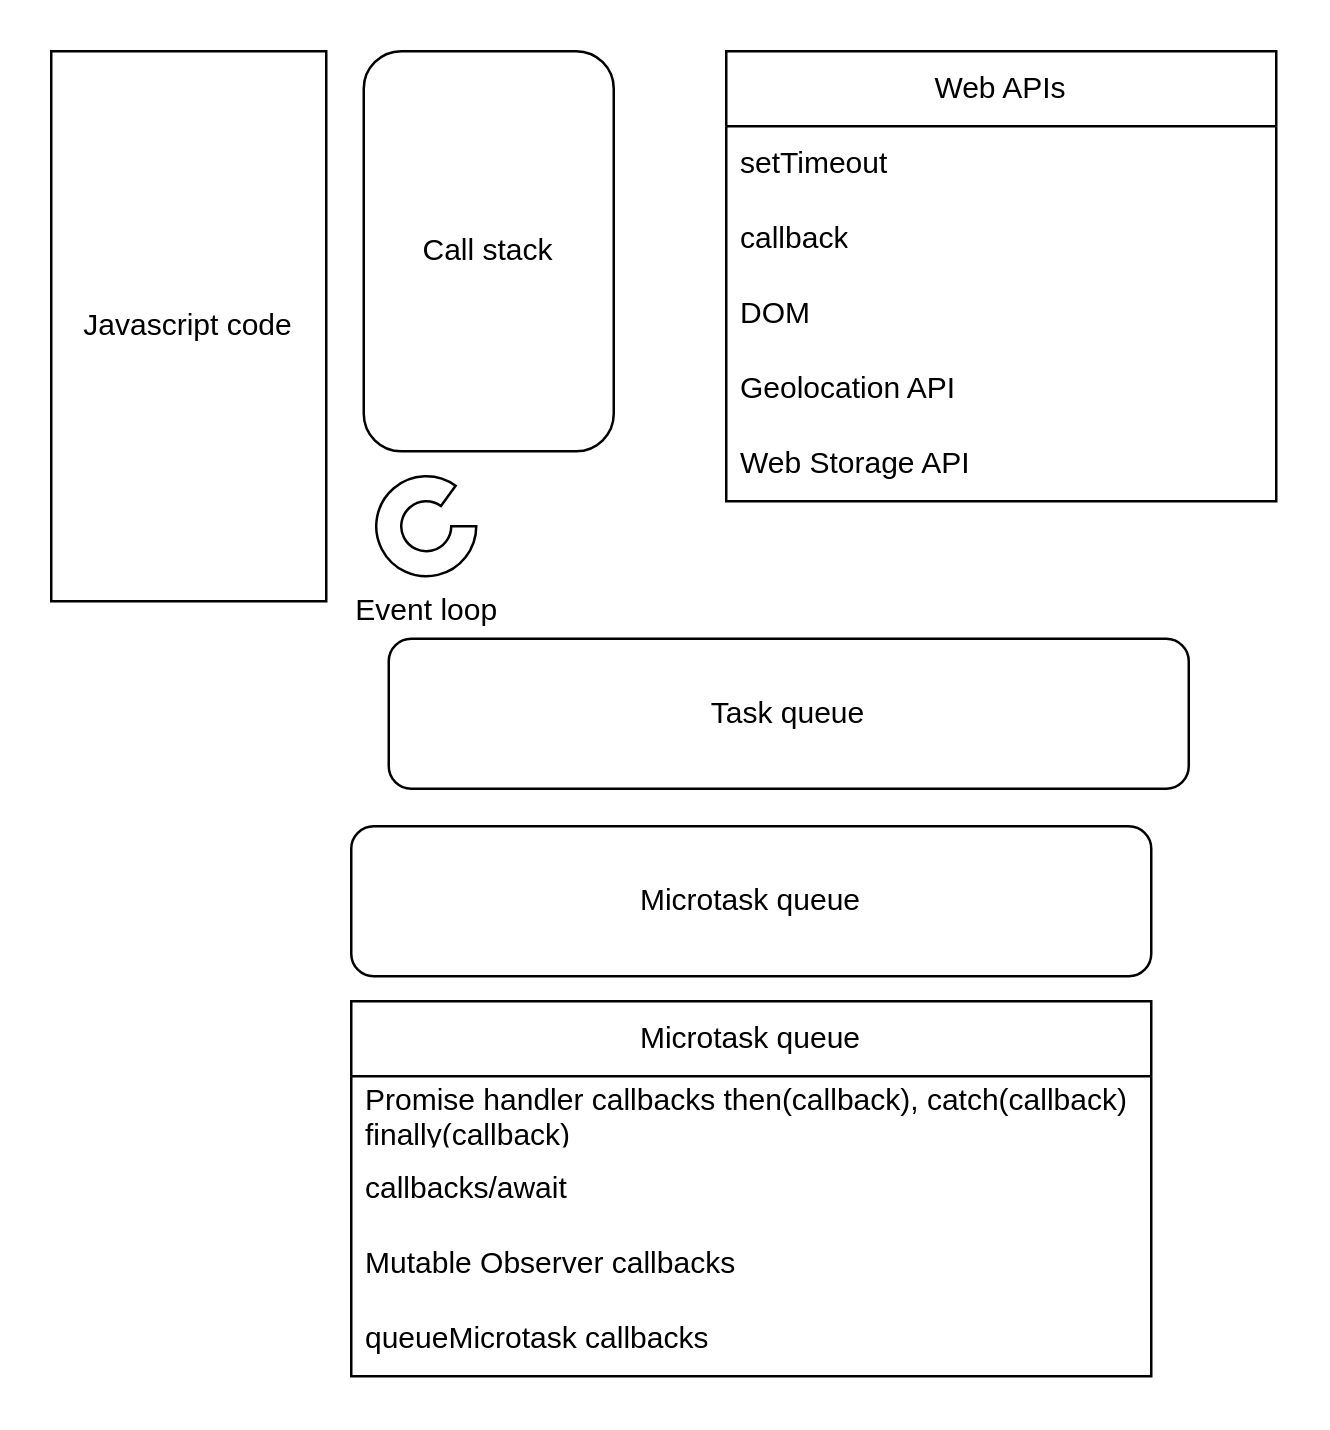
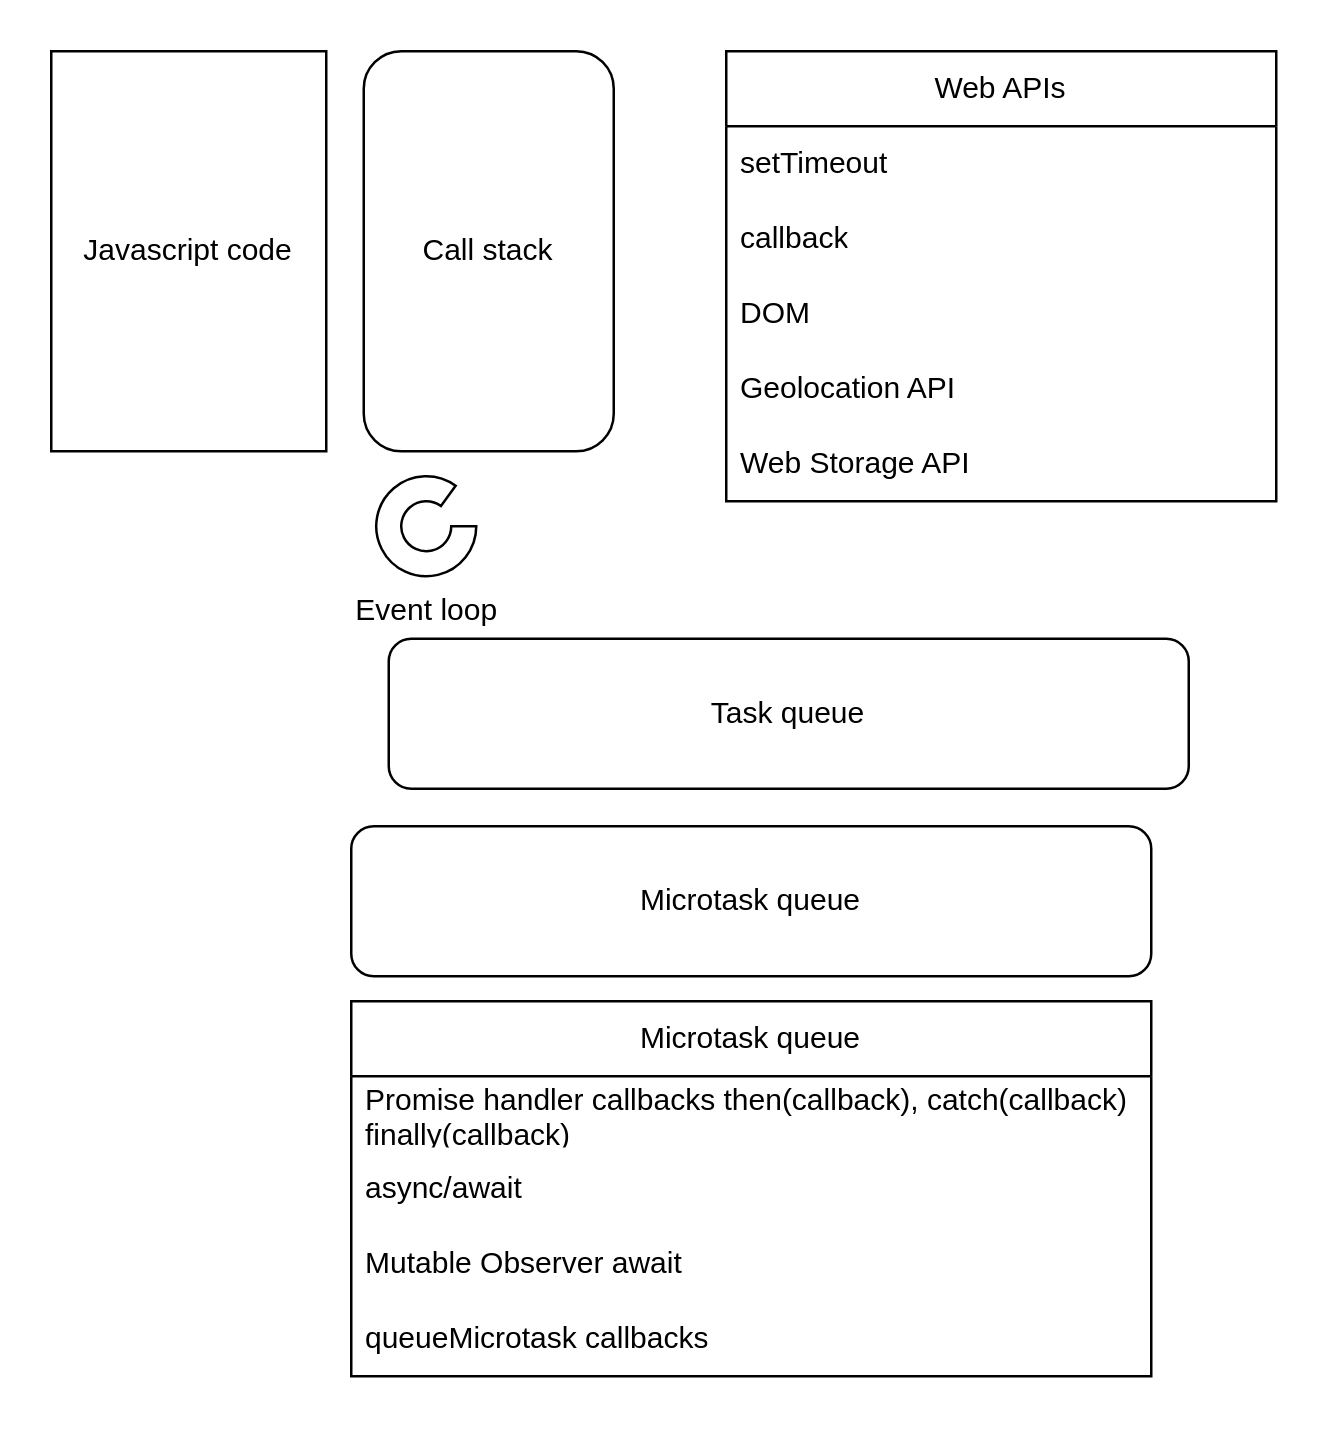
node "Javascript code": size 275x550 -> 275x400
node "callbacks/await": label "callbacks/await" -> "async/await"
node "Mutable Observer callbacks": label "Mutable Observer callbacks" -> "Mutable Observer await"
